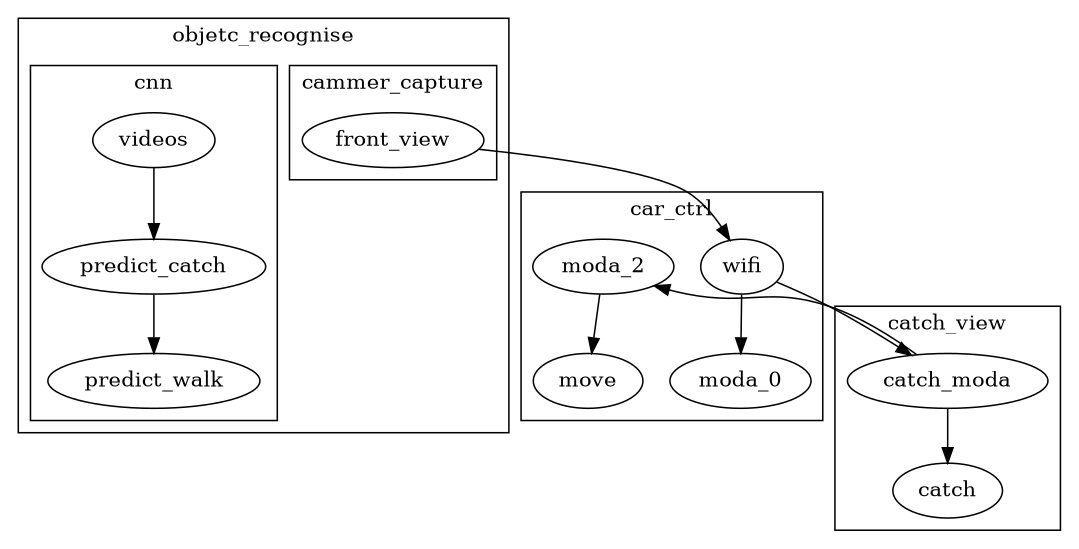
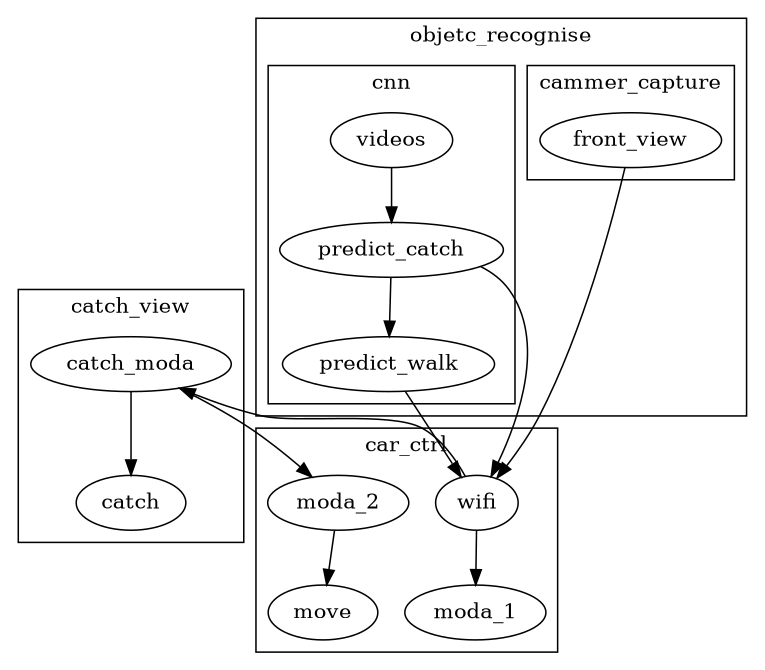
edge "predict_catch" -> "wifi": added
node "moda_0": label "moda_0" -> "moda_1"
edge "predict_walk" -> "wifi": added
